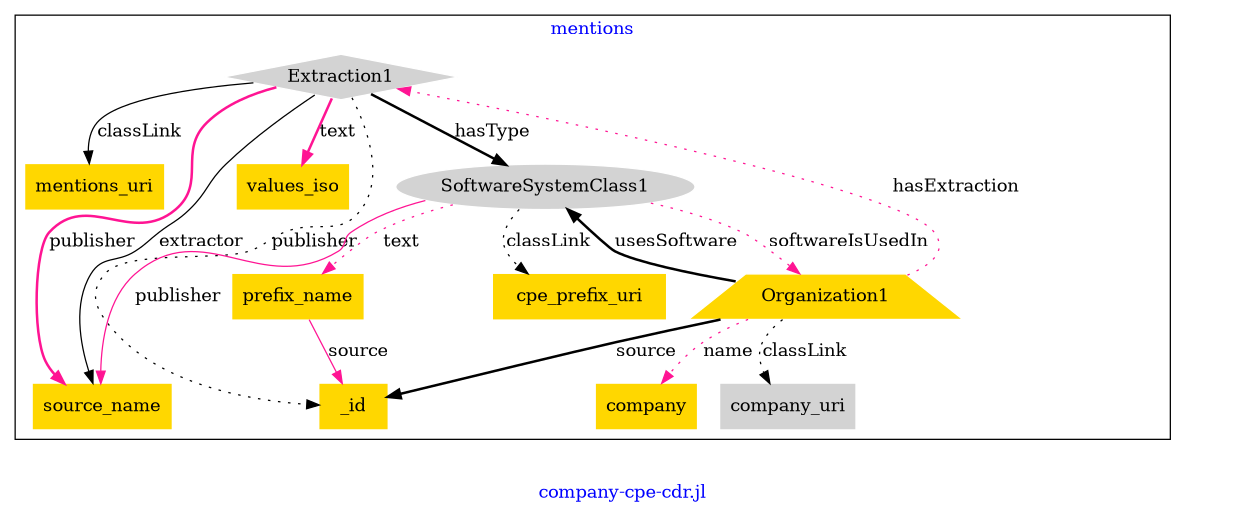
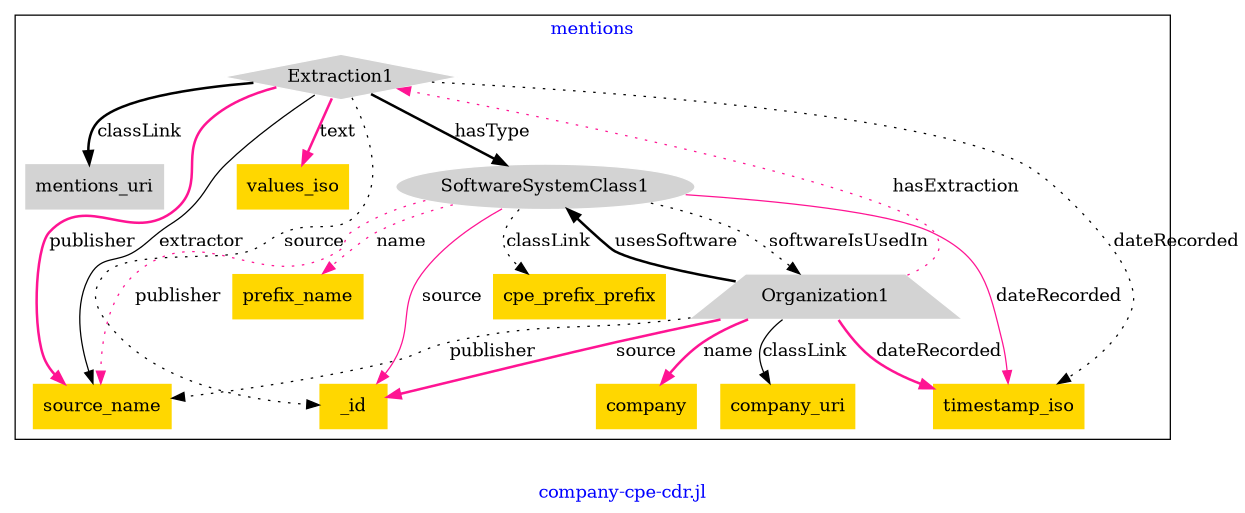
edge "Extraction1" -> "mentions_uri": style solid -> bold
node "mentions_uri": fillcolor gold -> lightgray
edge "SoftwareSystemClass1" -> "Organization1": color deeppink -> black
edge "Extraction1" -> "_id": label "publisher" -> "source"
edge "SoftwareSystemClass1" -> "prefix_name": label "text" -> "name"
edge "SoftwareSystemClass1" -> "source_name": style solid -> dotted
node "cpe_prefix_uri": label "cpe_prefix_uri" -> "cpe_prefix_prefix"
node "Organization1": fillcolor gold -> lightgray
edge "Organization1" -> "company": style dotted -> bold
edge "Organization1" -> "company_uri": style dotted -> solid
edge "prefix_name" -> "_id": now "SoftwareSystemClass1" -> "_id"
edge "Organization1" -> "source_name": added, label "publisher"
edge "Organization1" -> "_id": color black -> deeppink
node "company_uri": fillcolor lightgray -> gold
node "timestamp_iso": added
